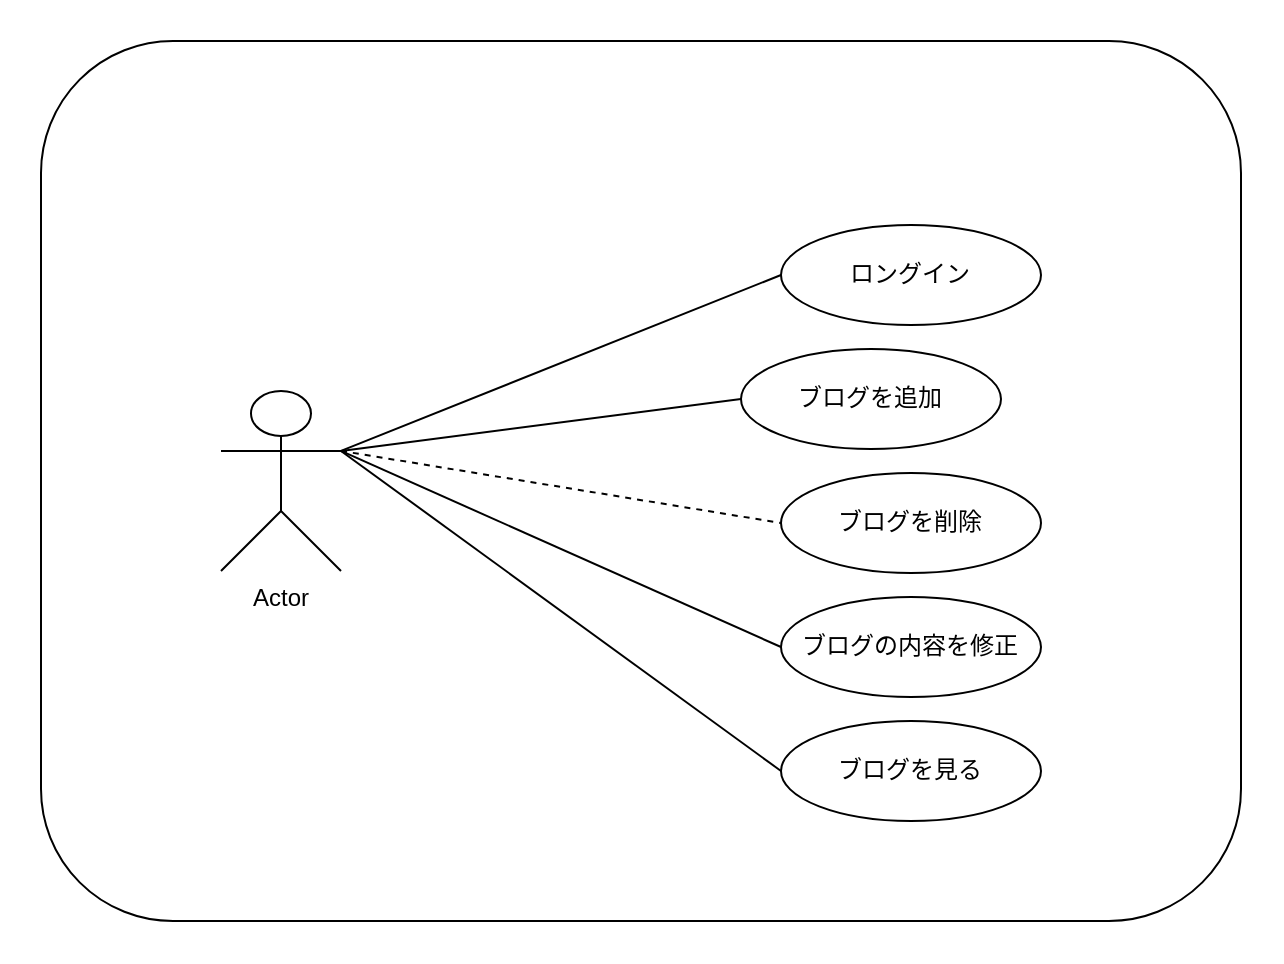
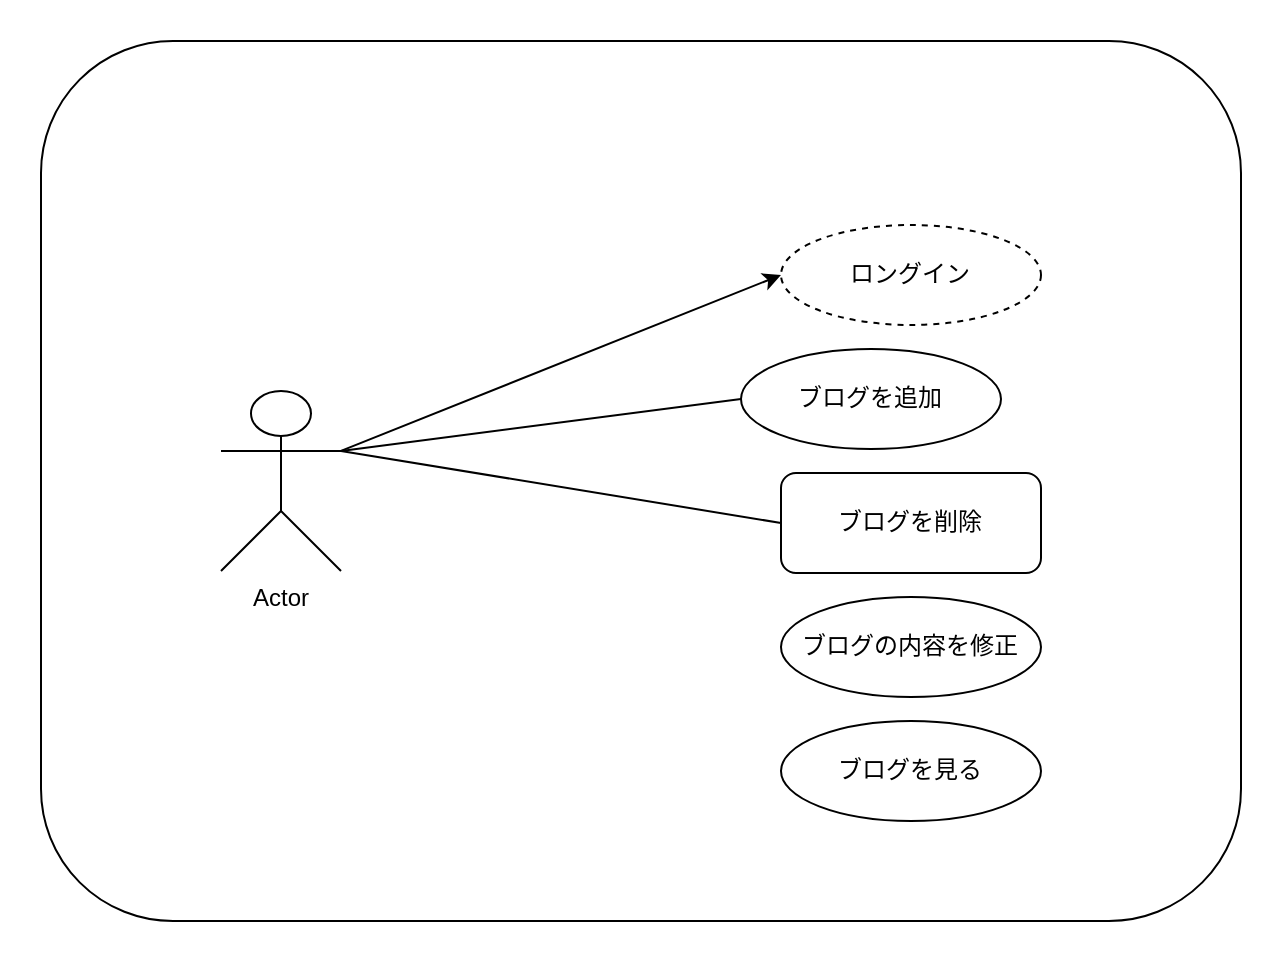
node "ロングイン": style solid -> dashed
edge "ロングイン" -- "Actor": arrowhead none -> classic
edge "Actor" -- "ブログを削除": style dashed -> solid
node "ブログを削除": shape ellipse -> rounded rectangle
edge "Actor" -- "ブログの内容を修正": removed
edge "Actor" -- "ブログを見る": removed
